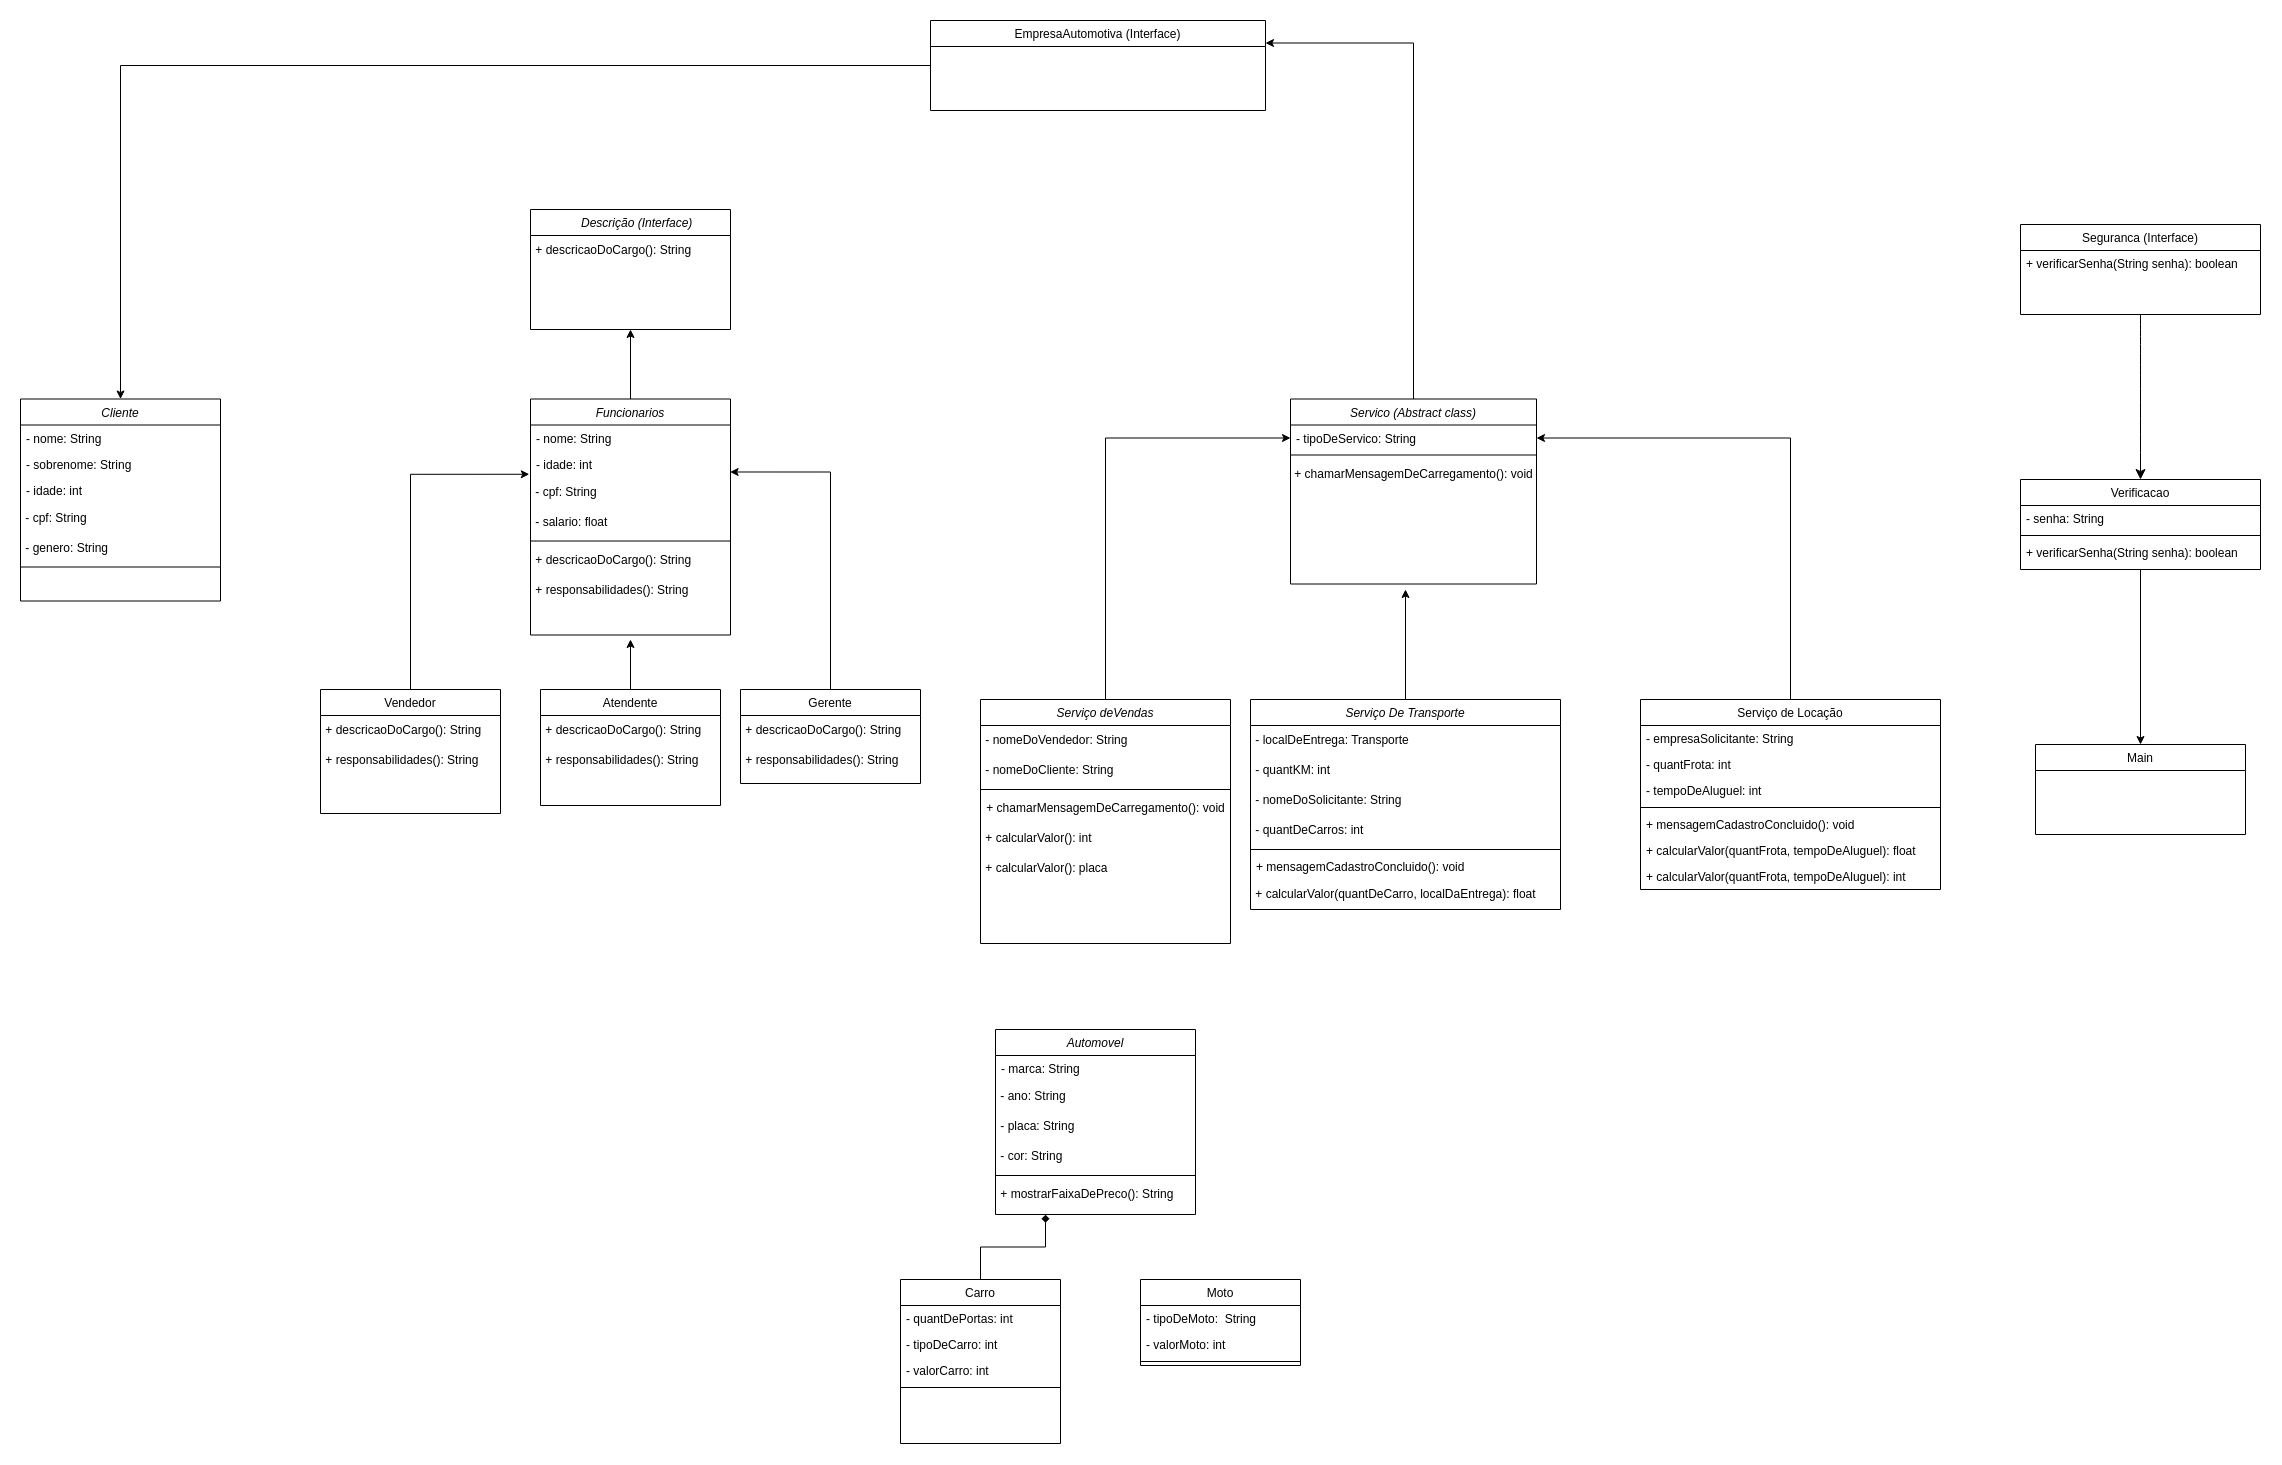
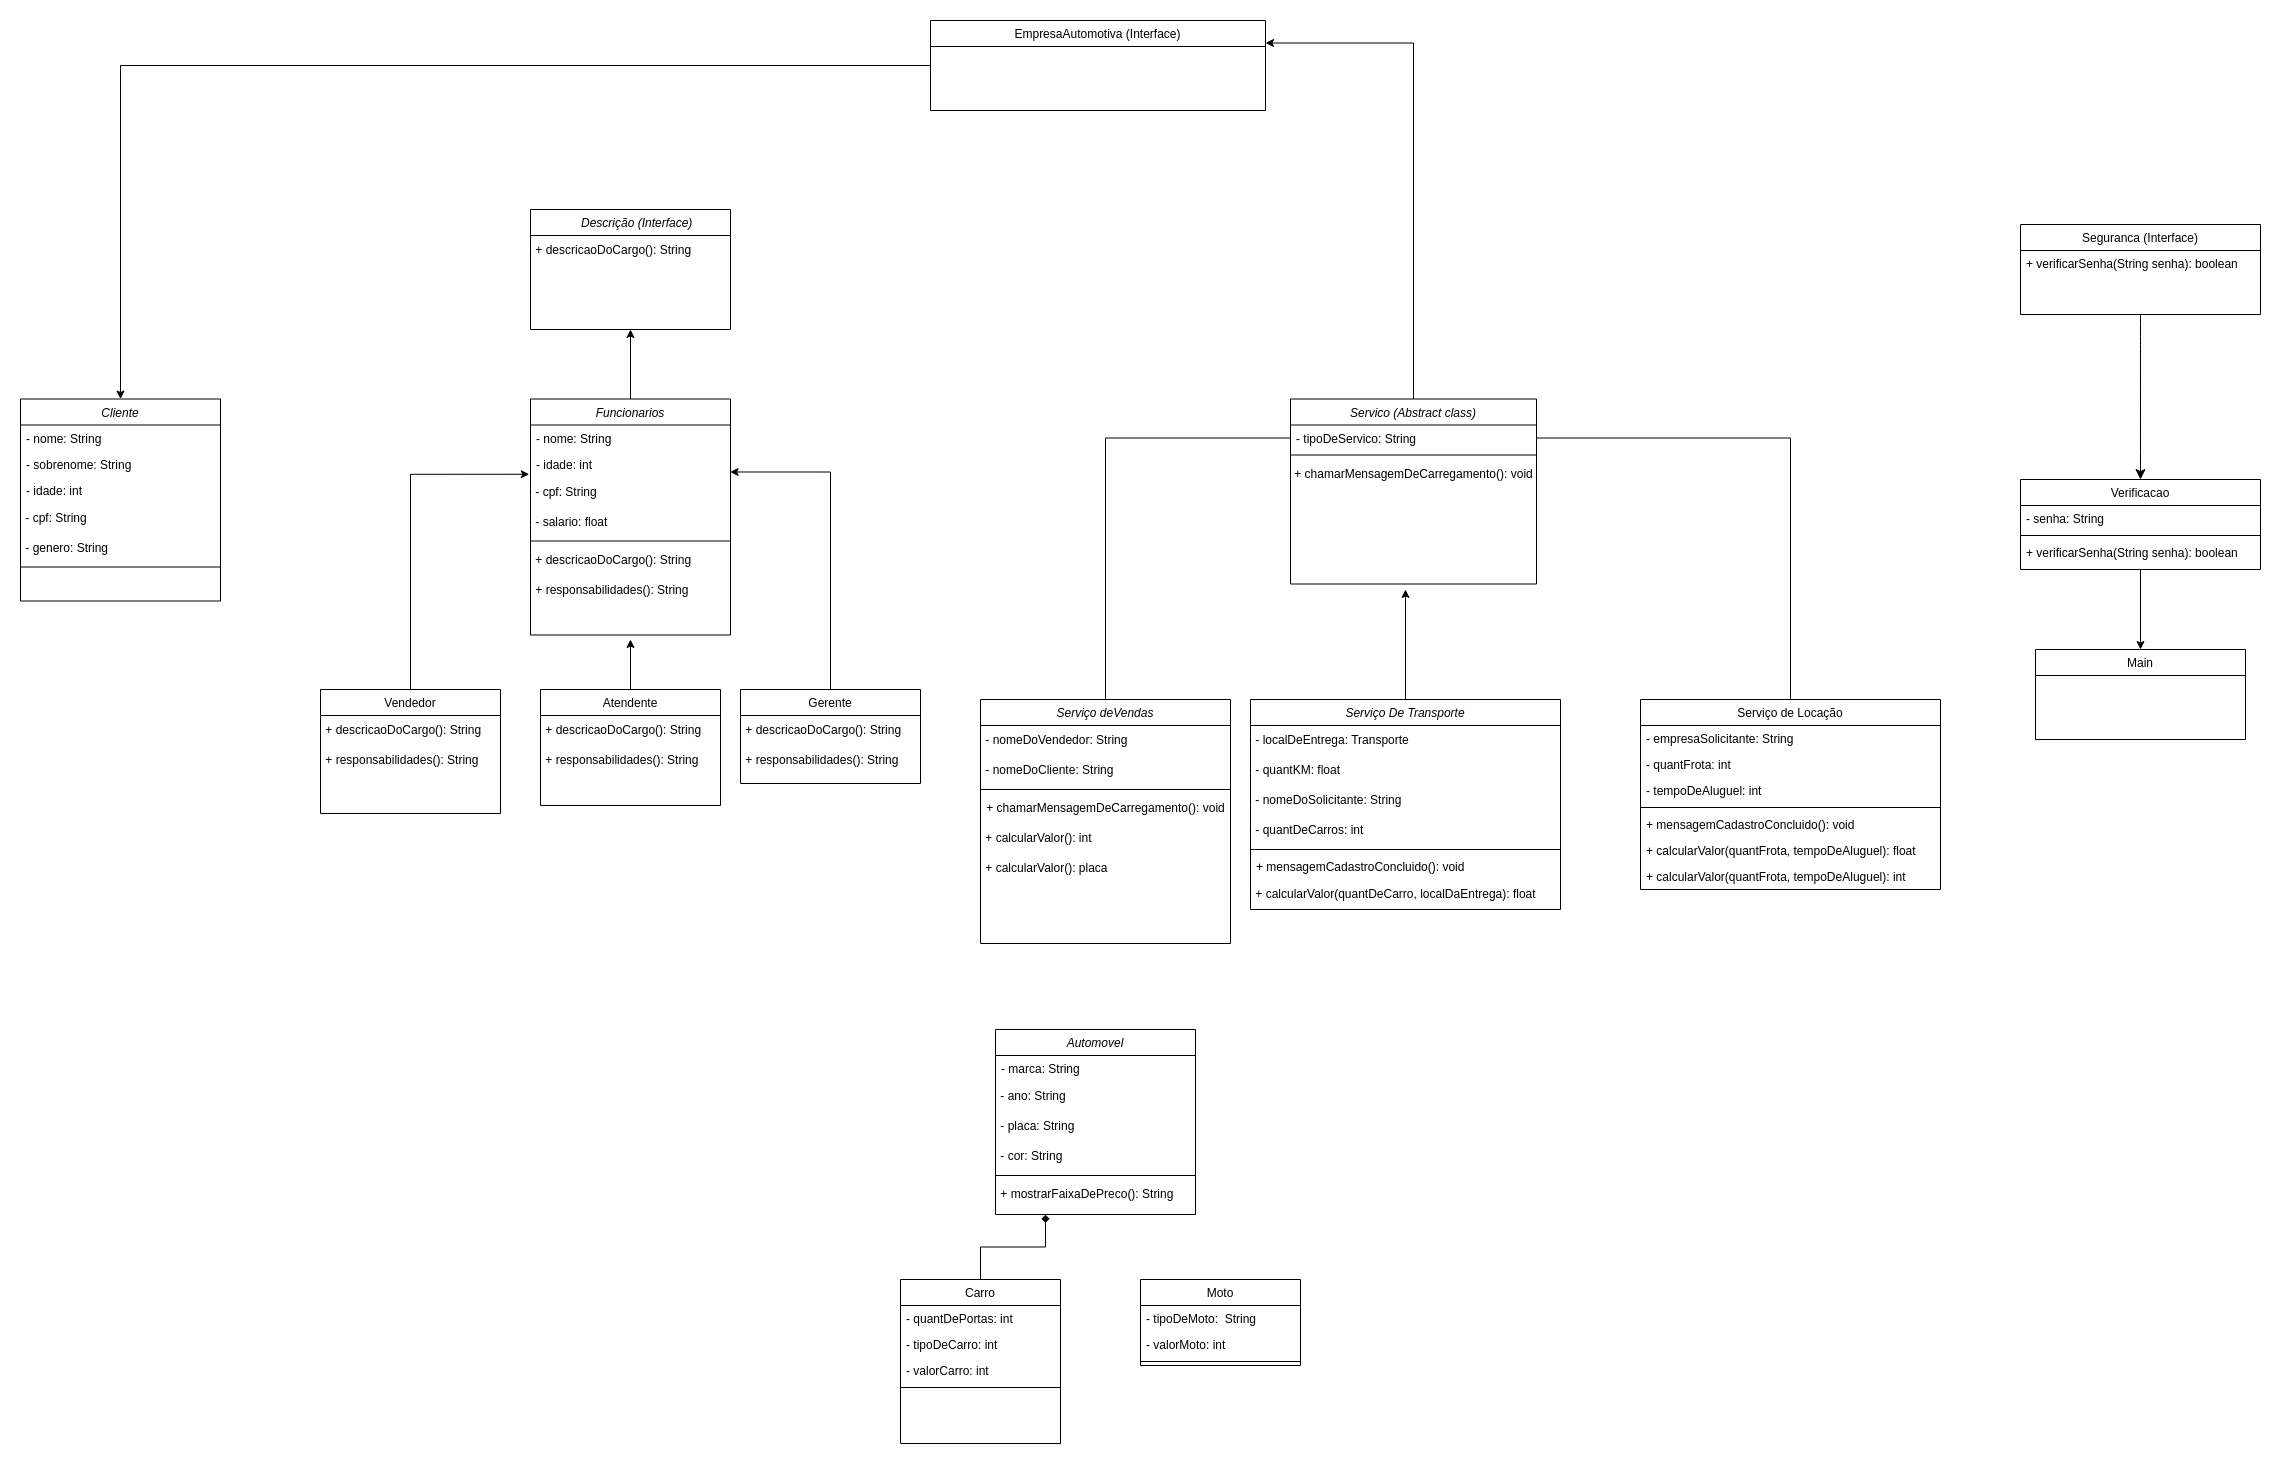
edge "Serviço deVendas" -> "- tipoDeServico: String": arrowhead classic -> none
edge "Serviço de Locação" -> "- tipoDeServico: String": arrowhead classic -> none
node "- quantKM: int": label "- quantKM: int" -> "- quantKM: float"
node "Main": moved (2141, 790) -> (2141, 695)
